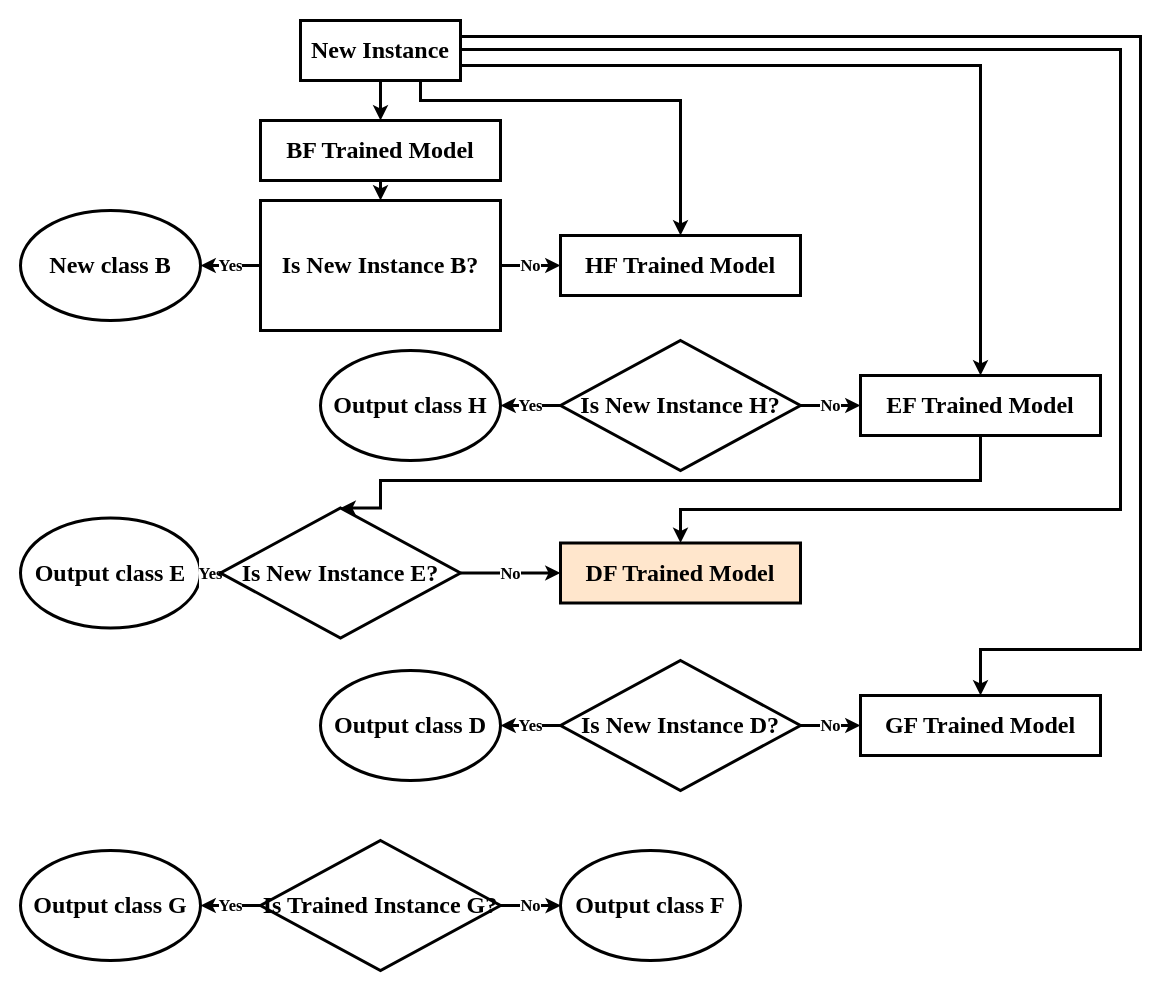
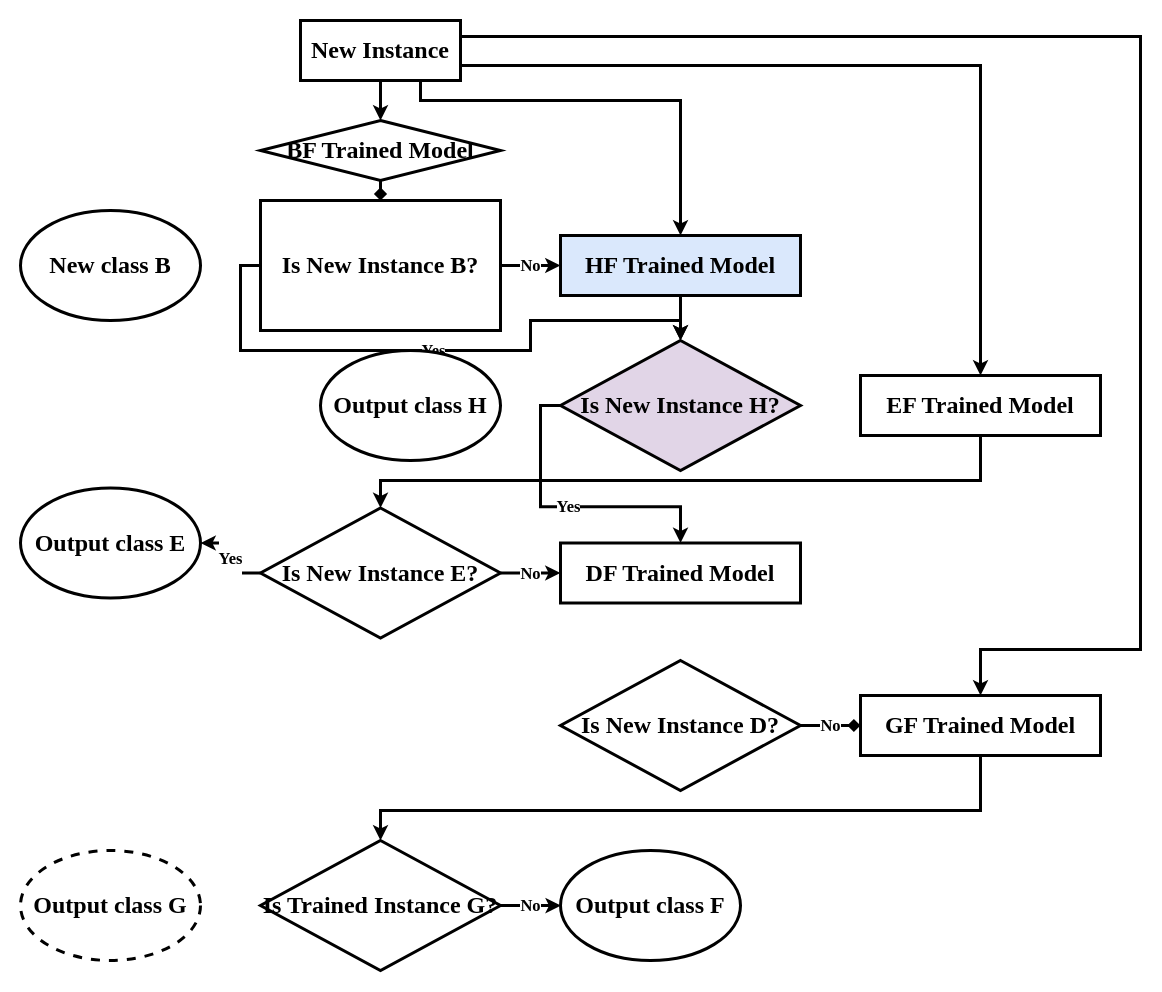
node "BF Trained Model": shape rectangle -> diamond
edge "New Instance" -> "DF Trained Model": removed
edge "BF Trained Model" -> "Is New Instance B?": arrowhead classic -> diamond
edge "Is New Instance B?" -> "New class B": now "Is New Instance B?" -> "Is New Instance H?"
node "HF Trained Model": fillcolor #ffffff -> #dae8fc
edge "HF Trained Model" -> "Is New Instance H?": added
edge "Is New Instance H?" -> "Output class H": now "Is New Instance H?" -> "DF Trained Model"
node "Is New Instance H?": fillcolor #ffffff -> #e1d5e7
edge "Is New Instance H?" -> "EF Trained Model": removed, label "No"
node "Output class E": moved (111, 573) -> (111, 543)
node "Is New Instance E?": moved (341, 573) -> (381, 573)
node "DF Trained Model": fillcolor #ffe6cc -> #ffffff
node "Output class D": removed
edge "Is New Instance D?" -> "Output class D": removed, label "Yes"
edge "Is New Instance D?" -> "GF Trained Model": arrowhead classic -> diamond
edge "GF Trained Model" -> "Is Trained Instance G?": added
node "Output class G": style solid -> dashed
edge "Is Trained Instance G?" -> "Output class G": removed, label "Yes"
